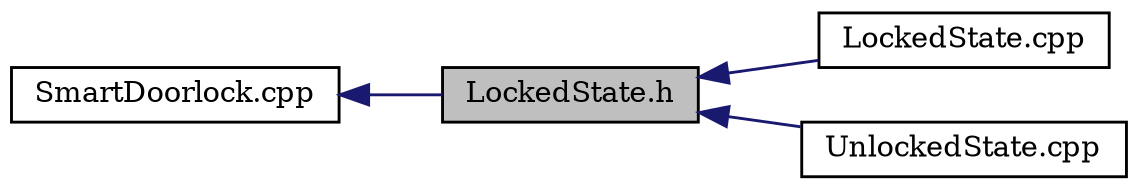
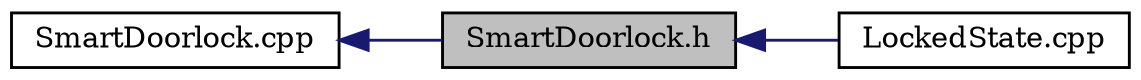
node "LockedState.h": label "LockedState.h" -> "SmartDoorlock.h"
node "UnlockedState.cpp": removed
